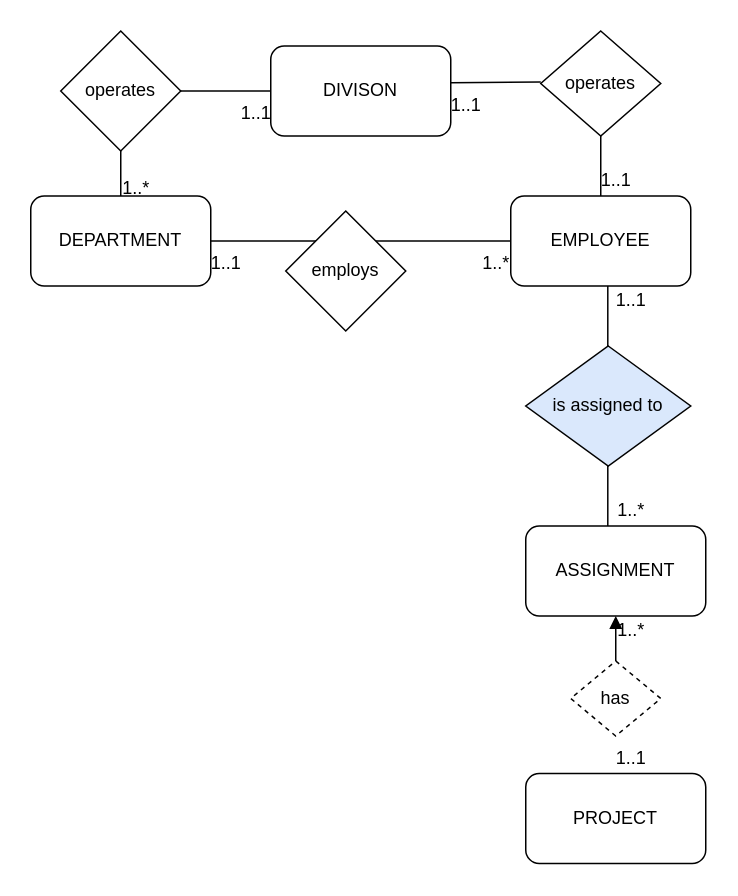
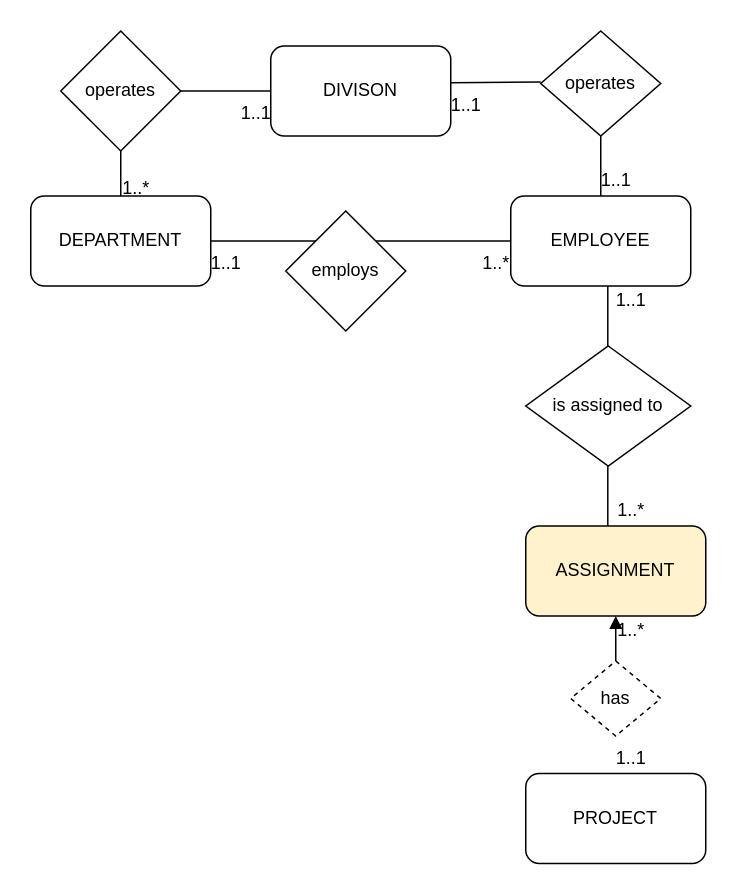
node "is assigned to": fillcolor #dae8fc -> #ffffff
node "ASSIGNMENT": fillcolor #ffffff -> #fff2cc
